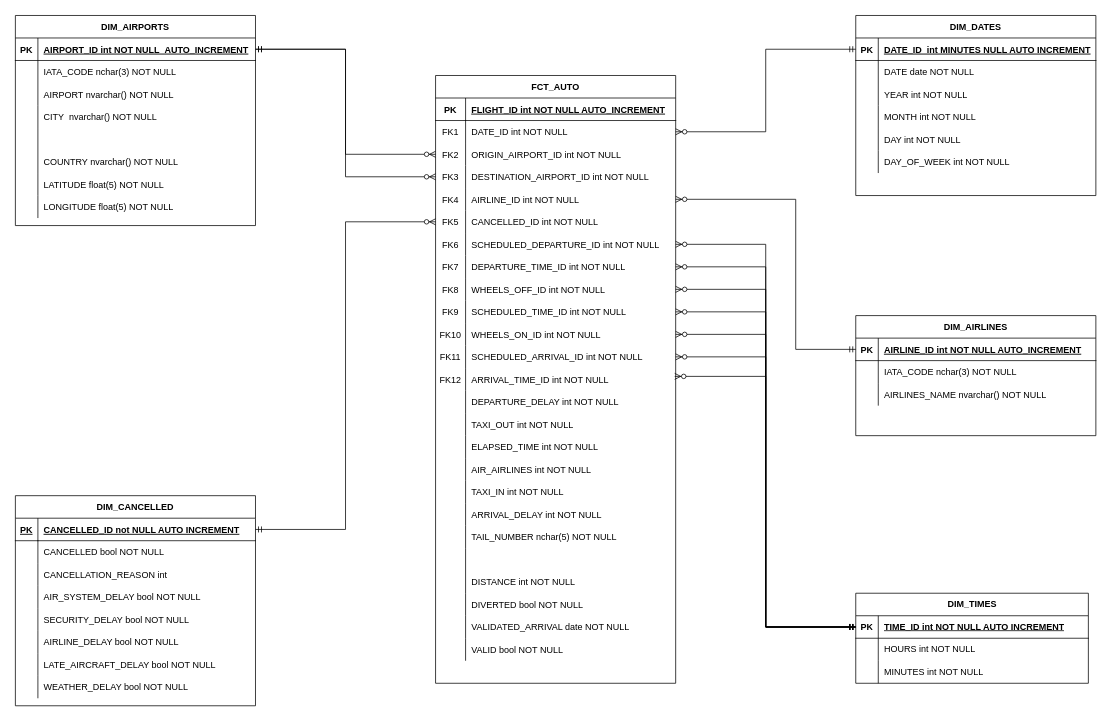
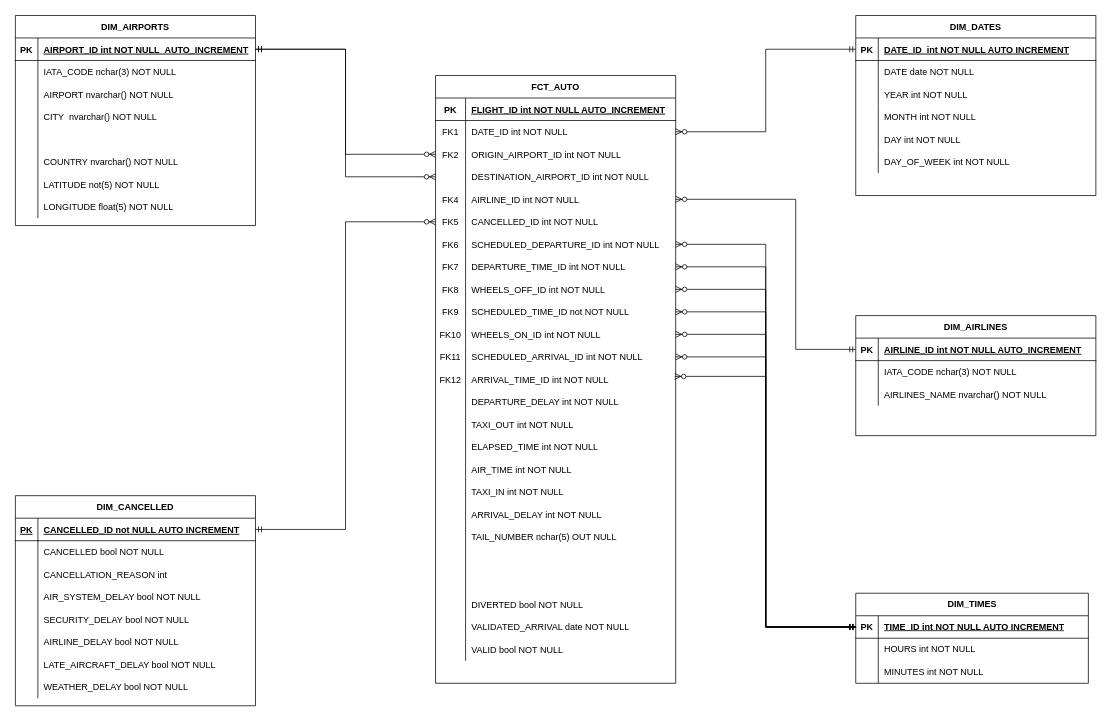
node "DATE_ID int MINUTES NULL AUTO INCREMENT": label "DATE_ID int MINUTES NULL AUTO INCREMENT" -> "DATE_ID int NOT NULL AUTO INCREMENT"
node "FK3": removed
node "LATITUDE float(5) NOT NULL": label "LATITUDE float(5) NOT NULL" -> "LATITUDE not(5) NOT NULL"
node "SCHEDULED_TIME_ID int NOT NULL": label "SCHEDULED_TIME_ID int NOT NULL" -> "SCHEDULED_TIME_ID not NOT NULL"
node "AIR_AIRLINES int NOT NULL": label "AIR_AIRLINES int NOT NULL" -> "AIR_TIME int NOT NULL"
node "TAIL_NUMBER nchar(5) NOT NULL": label "TAIL_NUMBER nchar(5) NOT NULL" -> "TAIL_NUMBER nchar(5) OUT NULL"
node "DISTANCE int NOT NULL": removed
